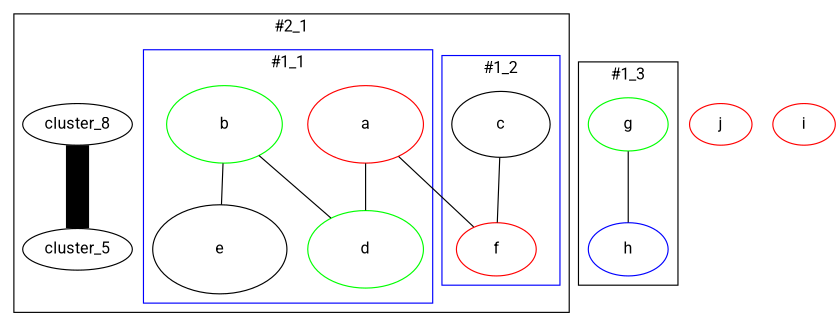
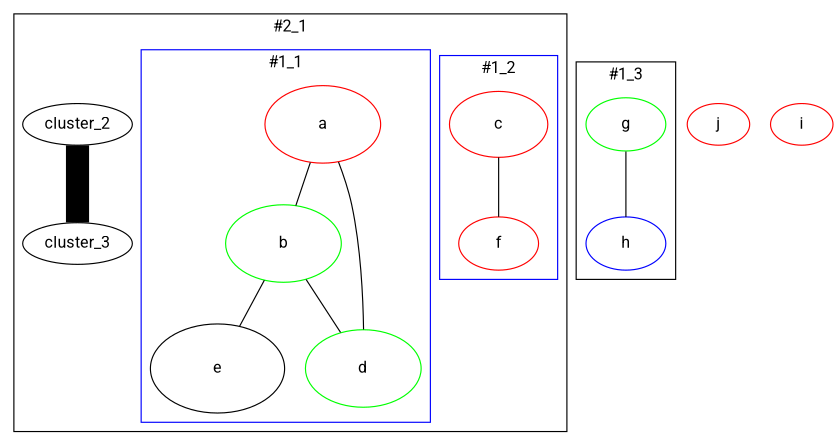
node "cluster_8": label "cluster_8" -> "cluster_2"
node "c": color black -> #ff0000
edge "a" -- "f": now "a" -- "b"
node "cluster_5": label "cluster_5" -> "cluster_3"
